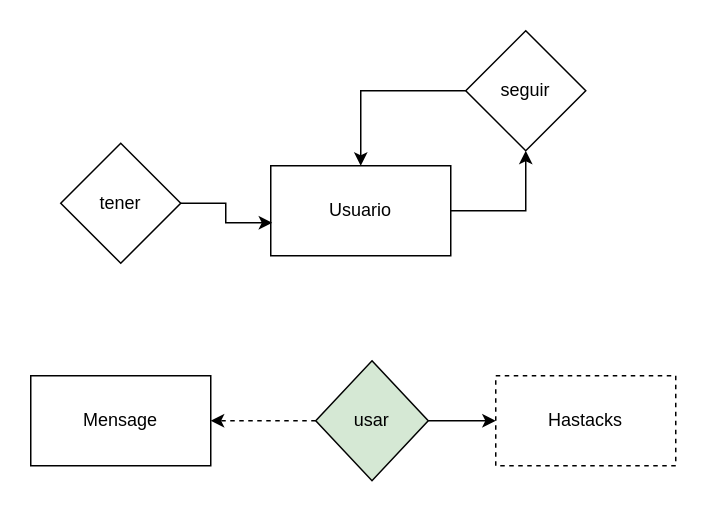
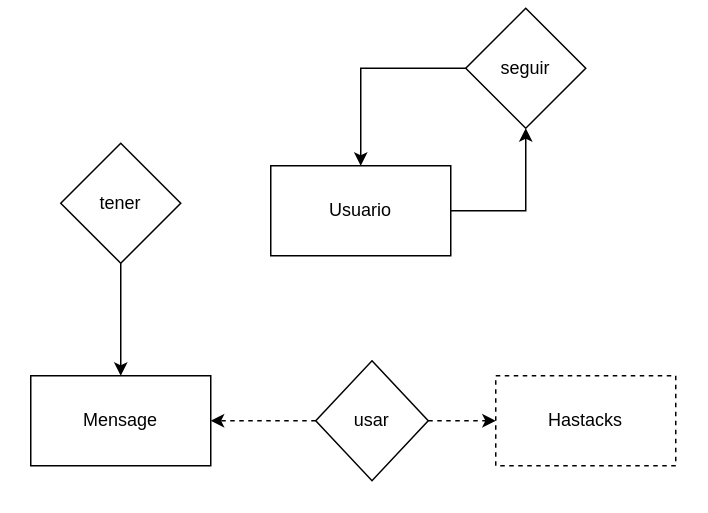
node "seguir": moved (526, 91) -> (526, 68)
edge "tener" -> "Usuario": removed
edge "tener" -> "Mensage": added
node "usar": fillcolor #d5e8d4 -> #ffffff
edge "usar" -> "Hastacks": style solid -> dashed
